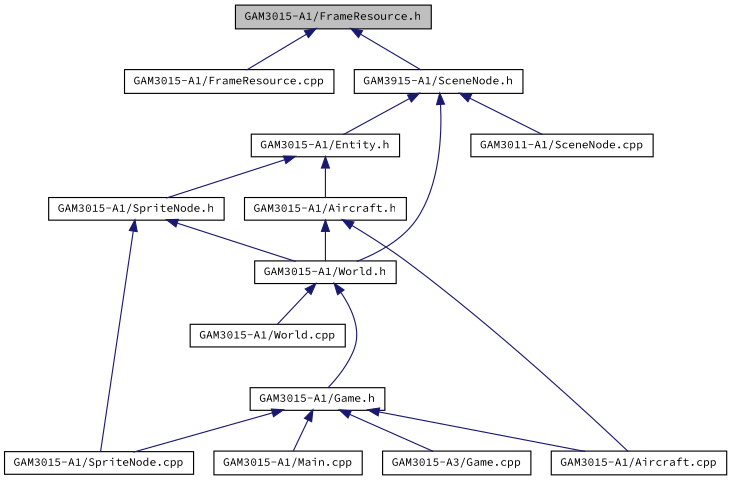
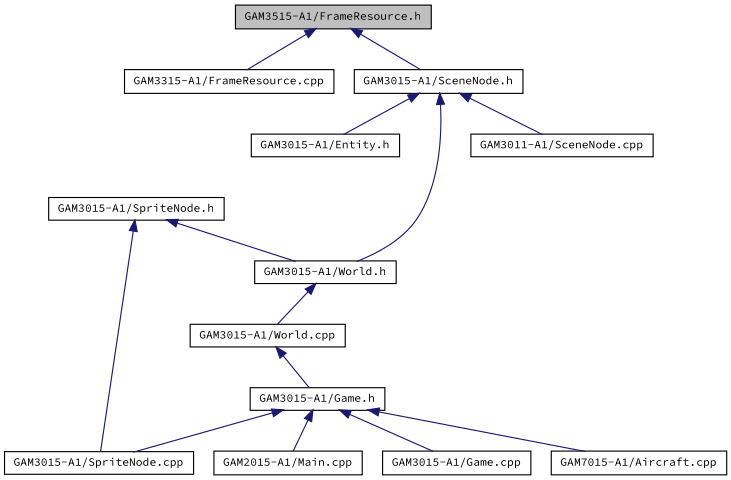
node "GAM3015-A1/FrameResource.h": label "GAM3015-A1/FrameResource.h" -> "GAM3515-A1/FrameResource.h"
node "GAM3015-A1/FrameResource.cpp": label "GAM3015-A1/FrameResource.cpp" -> "GAM3315-A1/FrameResource.cpp"
node "GAM3915-A1/SceneNode.h": label "GAM3915-A1/SceneNode.h" -> "GAM3015-A1/SceneNode.h"
edge "GAM3015-A1/SpriteNode.h" -> "GAM3015-A1/Entity.h": removed
node "GAM3015-A1/Aircraft.h": removed
edge "GAM3015-A1/Game.h" -> "GAM3015-A1/World.h": now "GAM3015-A1/Game.h" -> "GAM3015-A1/World.cpp"
node "GAM3015-A1/Main.cpp": label "GAM3015-A1/Main.cpp" -> "GAM2015-A1/Main.cpp"
node "GAM3015-A3/Game.cpp": label "GAM3015-A3/Game.cpp" -> "GAM3015-A1/Game.cpp"
node "GAM3015-A1/Aircraft.cpp": label "GAM3015-A1/Aircraft.cpp" -> "GAM7015-A1/Aircraft.cpp"
